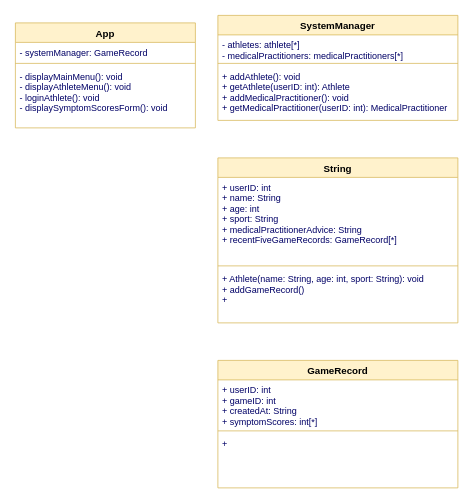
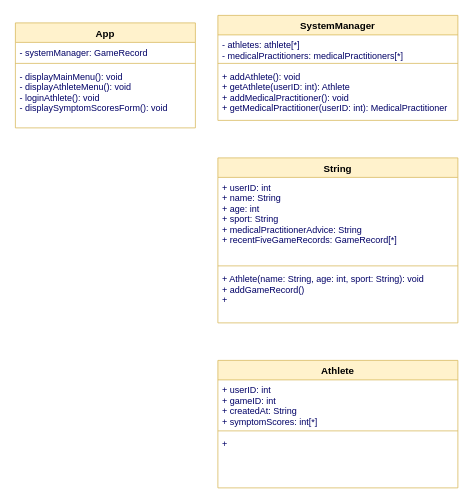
node "GameRecord": label "GameRecord" -> "Athlete"
